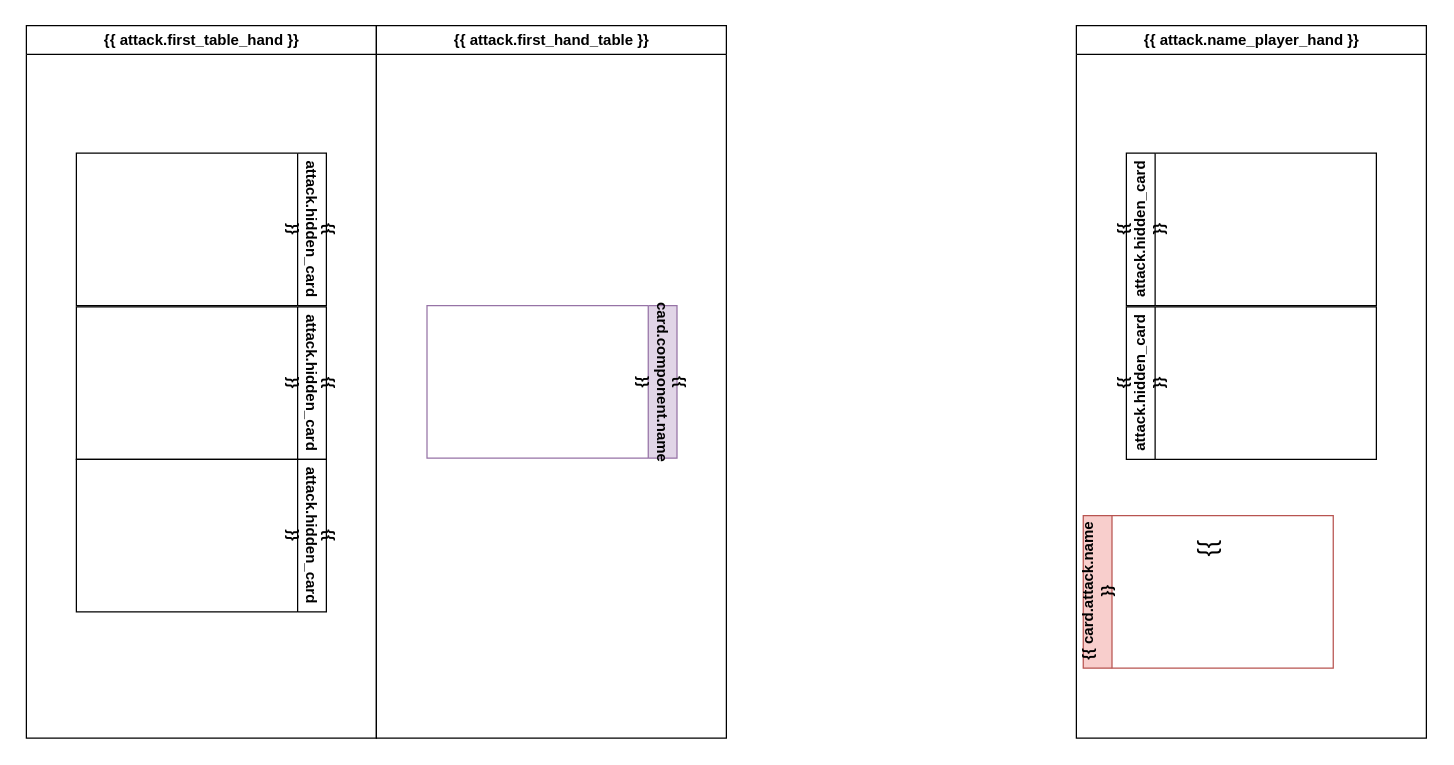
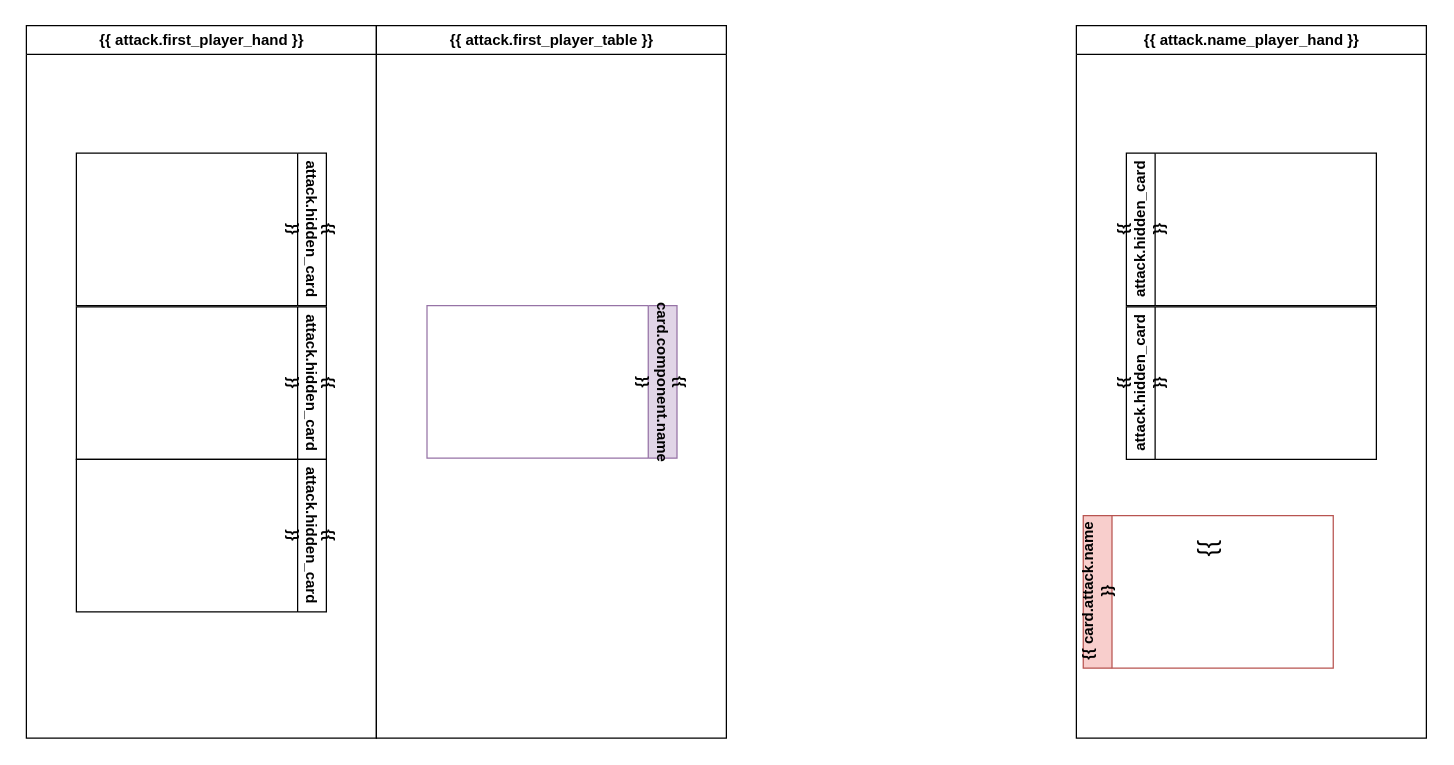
node "{{ attack.first_table_hand }}": label "{{ attack.first_table_hand }}" -> "{{ attack.first_player_hand }}"
node "{{ attack.first_hand_table }}": label "{{ attack.first_hand_table }}" -> "{{ attack.first_player_table }}"
